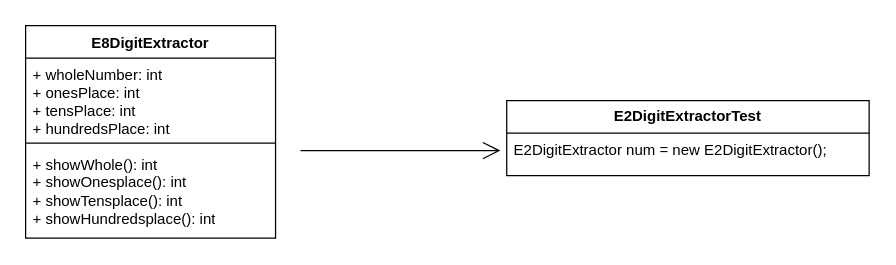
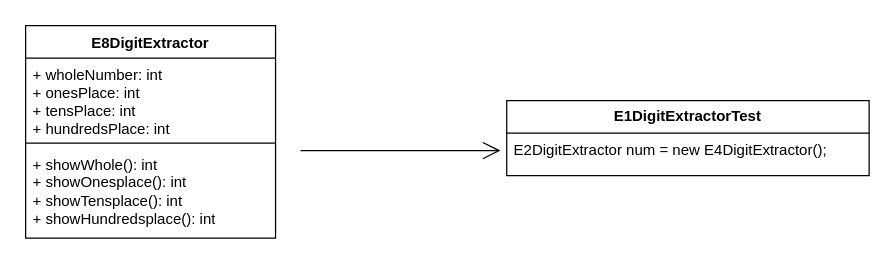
node "E2DigitExtractorTest": label "E2DigitExtractorTest" -> "E1DigitExtractorTest"
node "E2DigitExtractor num = new E2DigitExtractor();": label "E2DigitExtractor num = new E2DigitExtractor();" -> "E2DigitExtractor num = new E4DigitExtractor();"
